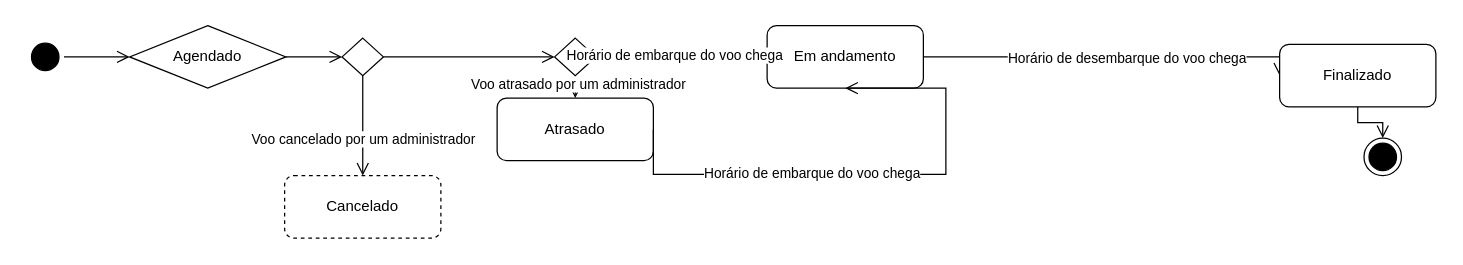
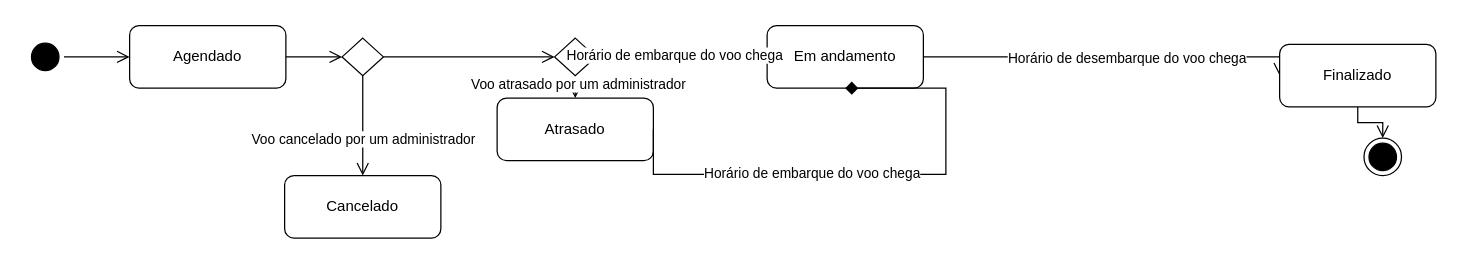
node "Agendado": shape diamond -> rounded rectangle
edge "Atrasado" -> "Em andamento": arrowhead open -> diamond
node "Cancelado": style dashed -> solid
